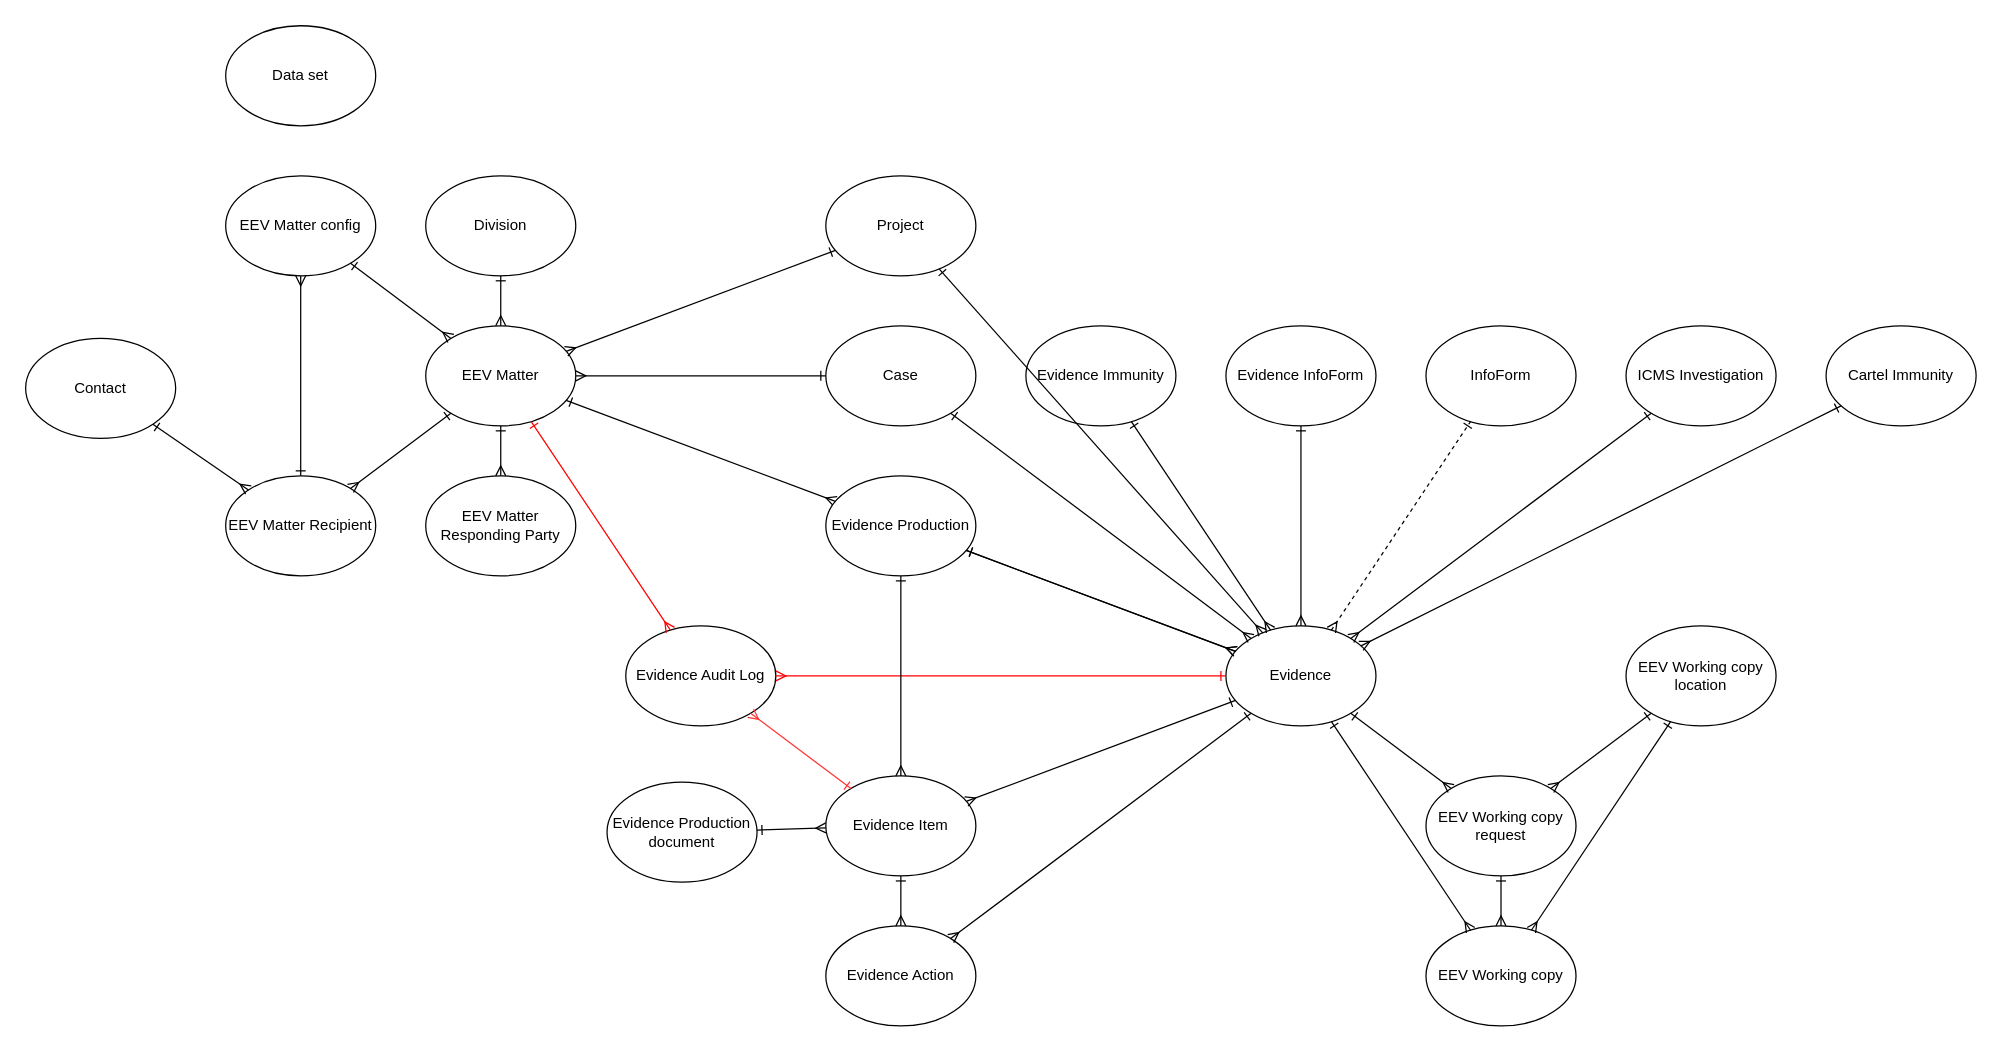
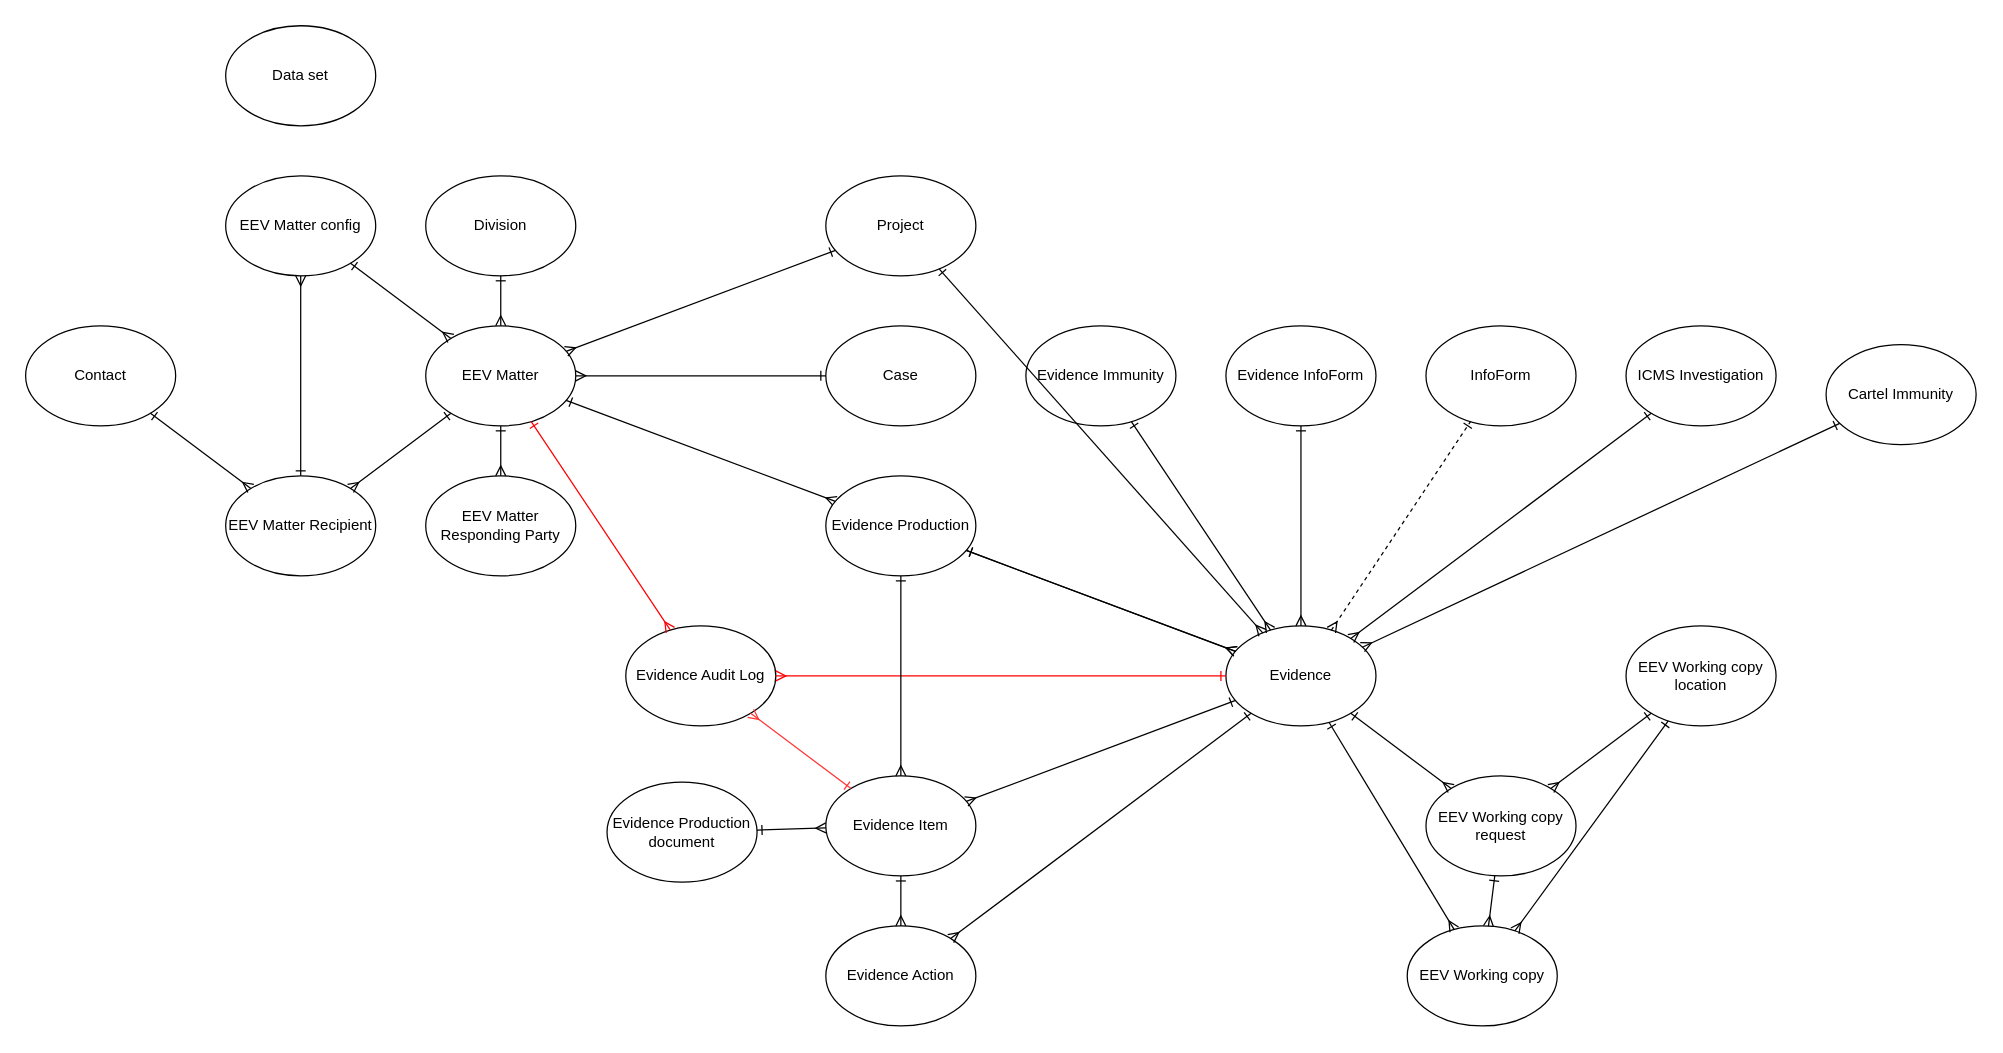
node "Cartel Immunity": moved (1901, 376) -> (1901, 394)
node "Contact": moved (101, 388) -> (101, 376)
edge "Case" -- "Evidence": removed
node "EEV Working copy": moved (1501, 976) -> (1482, 976)
